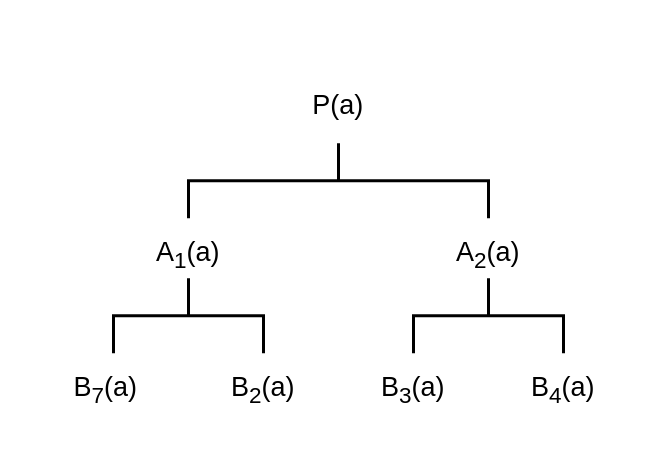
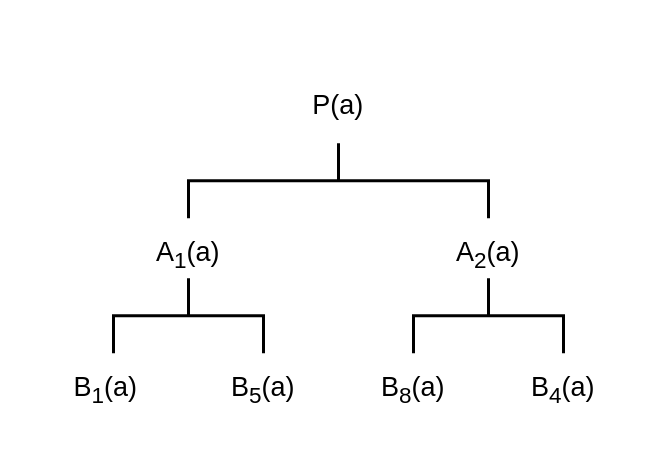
node "B7(a)": label "B7(a)" -> "B1(a)"
node "B2(a)": label "B2(a)" -> "B5(a)"
node "B3(a)": label "B3(a)" -> "B8(a)"
